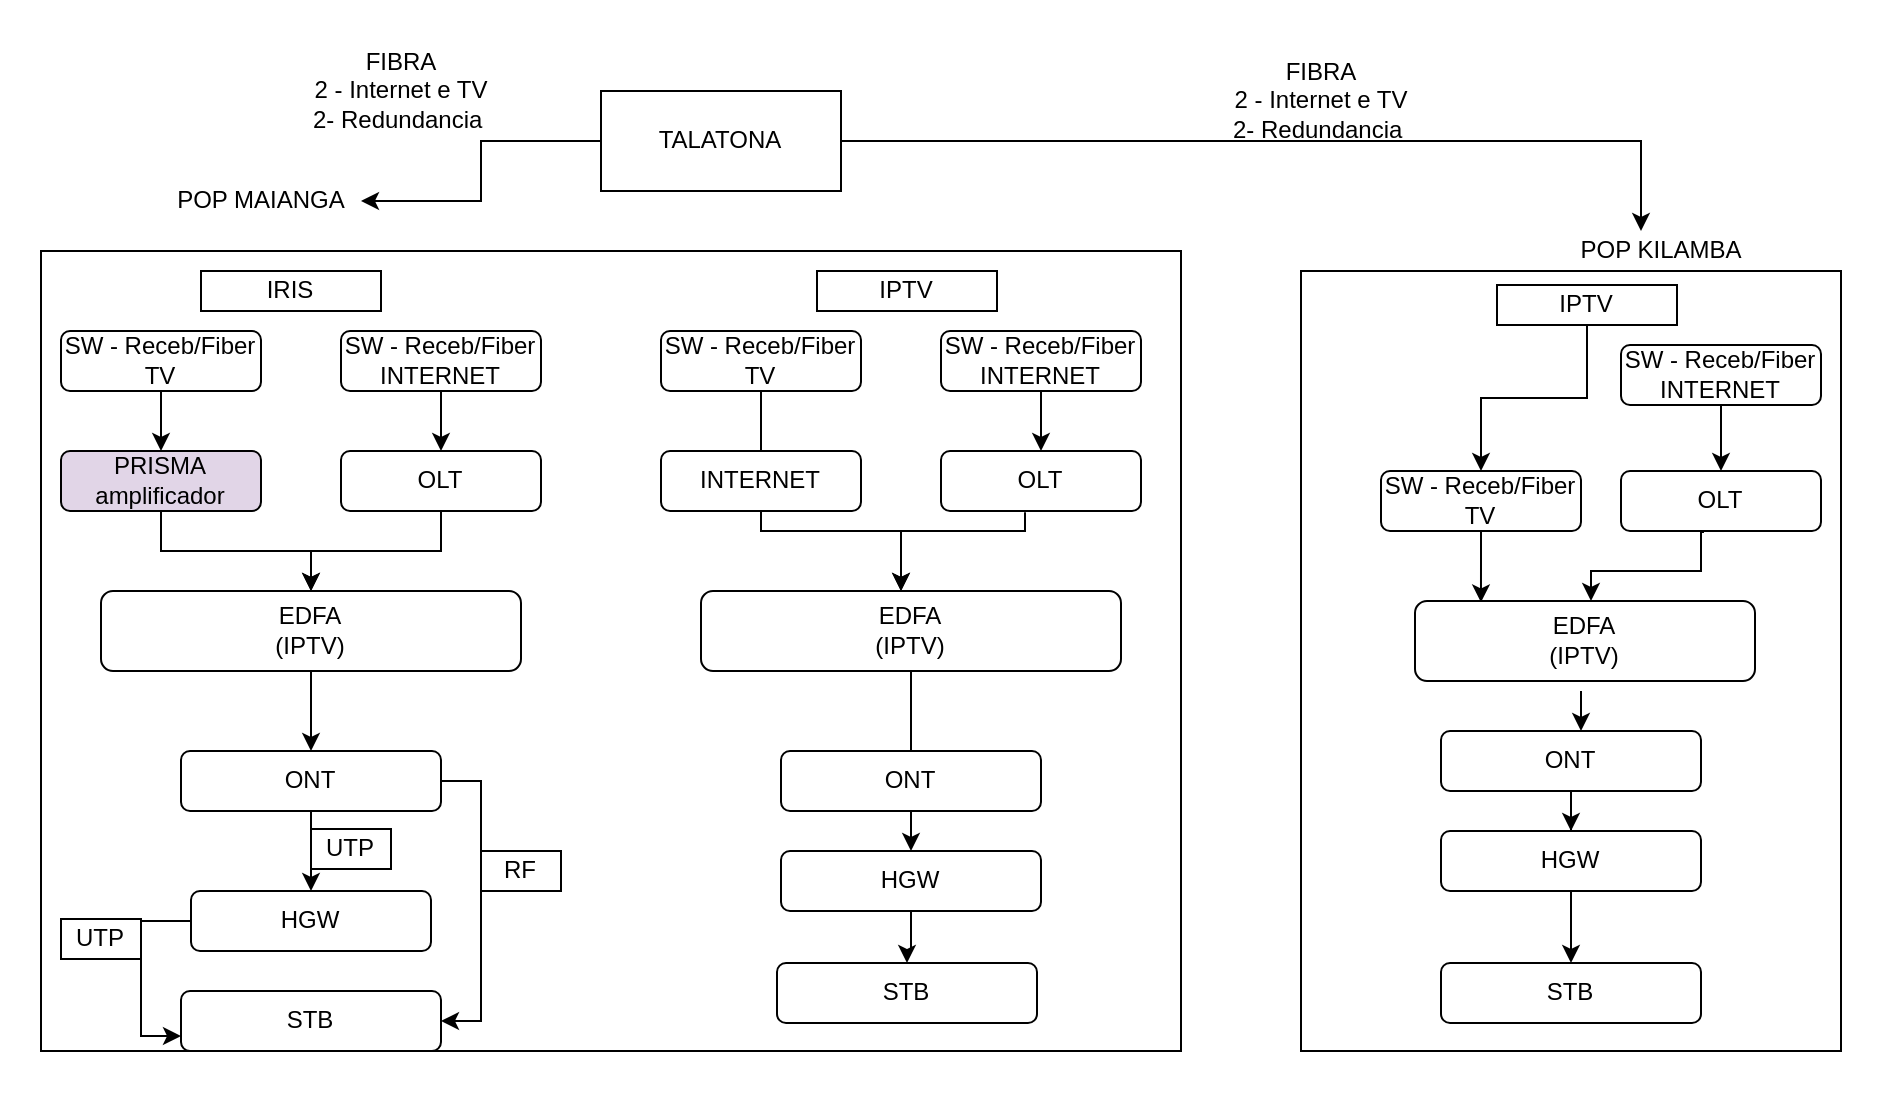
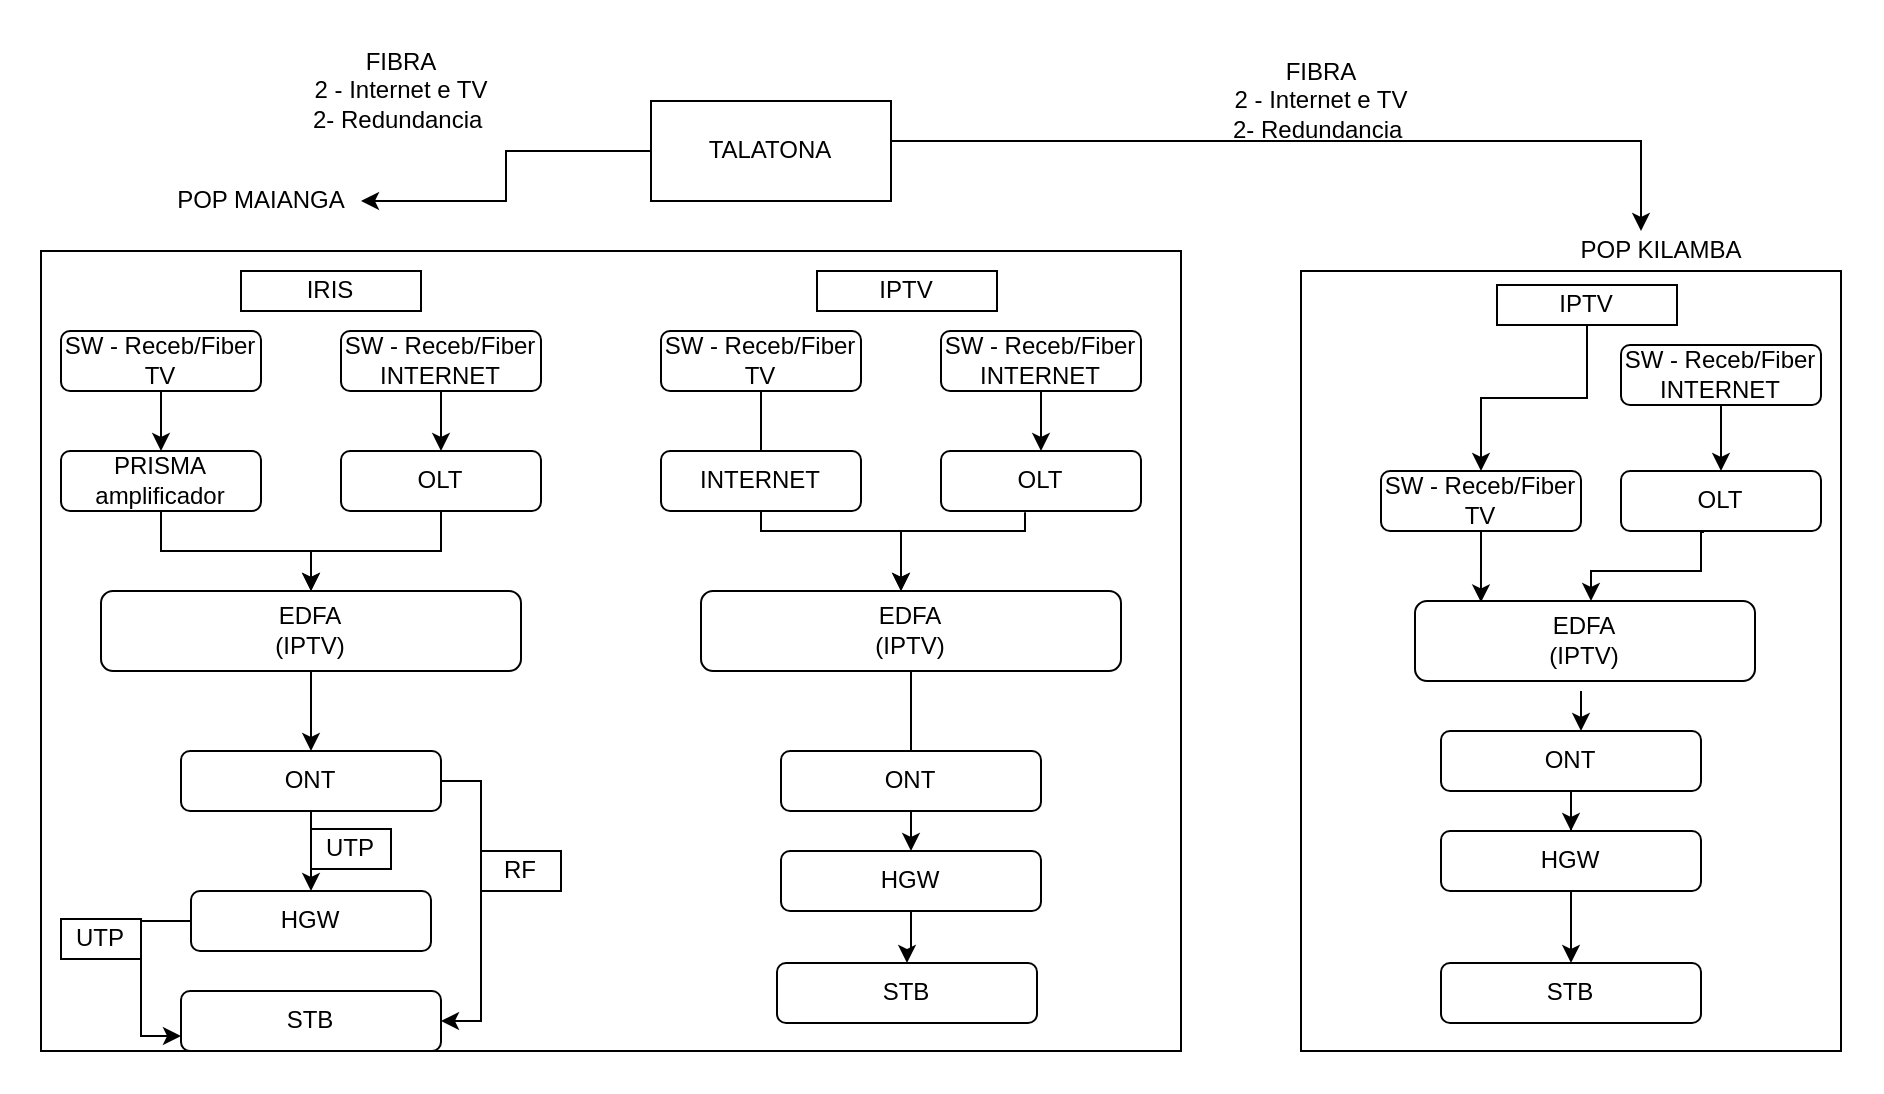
node "TALATONA": moved (721, 141) -> (771, 151)
node "IRIS": moved (291, 291) -> (331, 291)
node "PRISMA amplificador": fillcolor #e1d5e7 -> #ffffff
